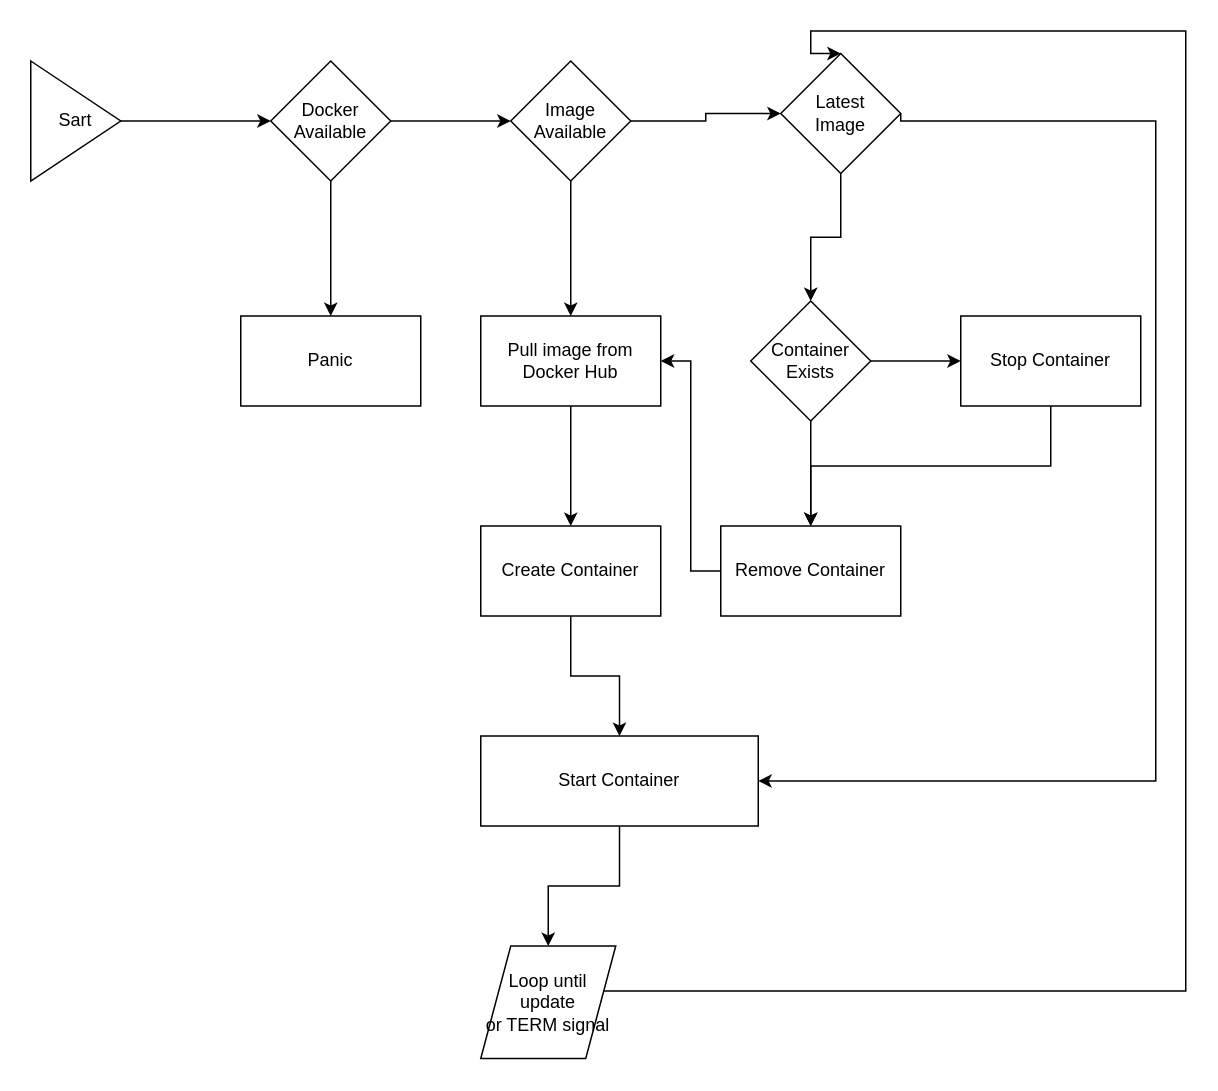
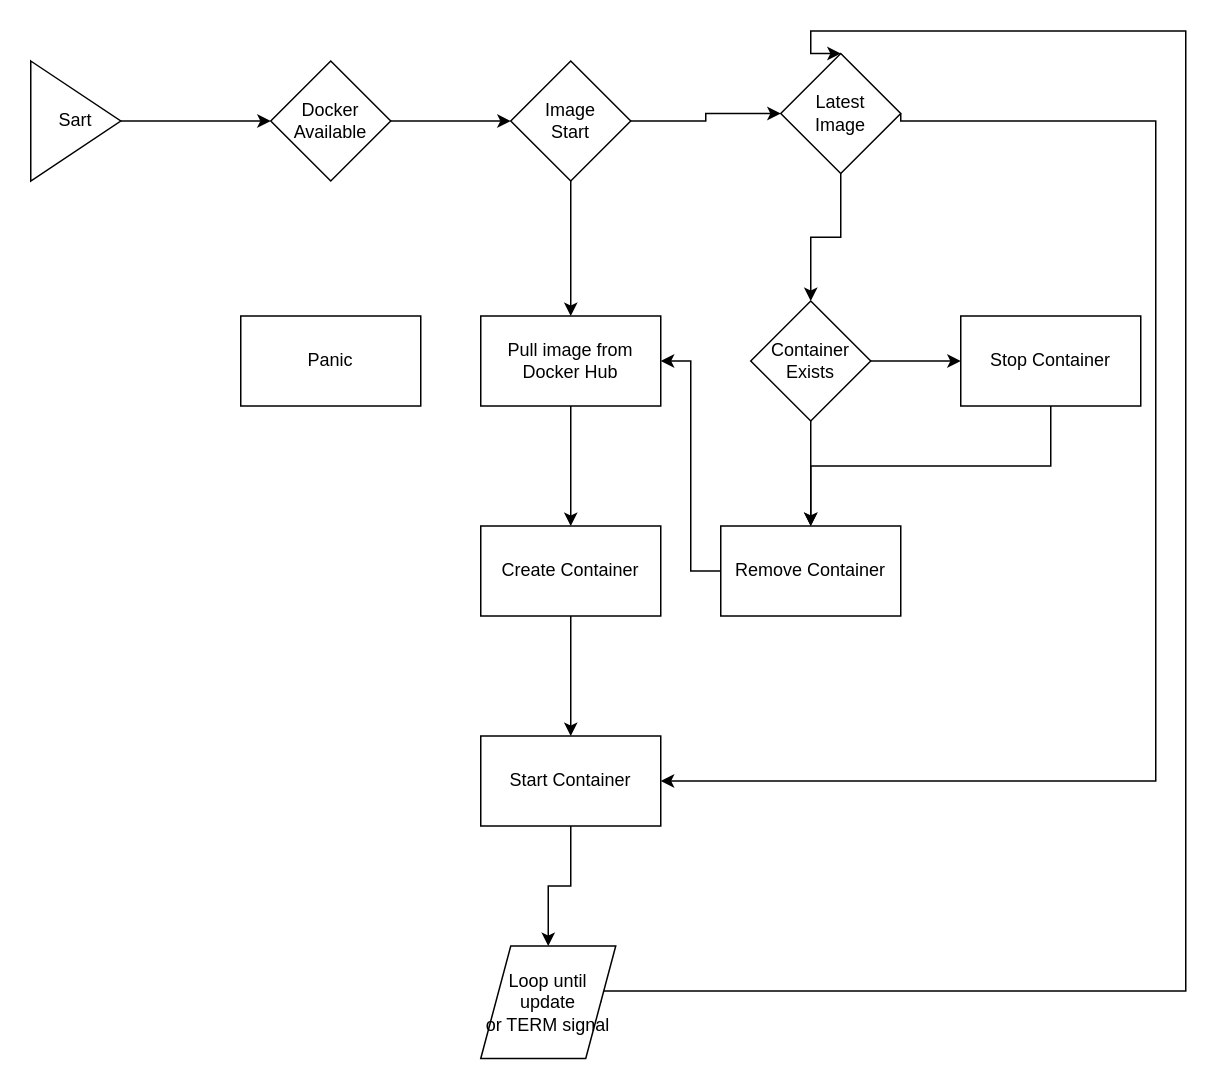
node "Image Available": label "Image Available" -> "Image Start"
edge "Docker Available" -> "Panic": removed
node "Start Container": size 278x90 -> 180x90
